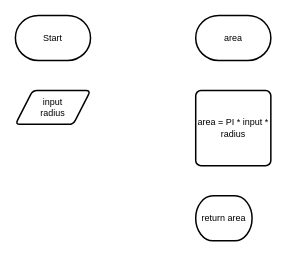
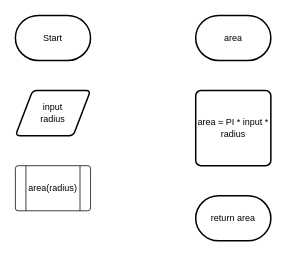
node "input radius": size 75x34 -> 75x45
node "area(radius)": added
node "return area": size 56x45 -> 75x45
